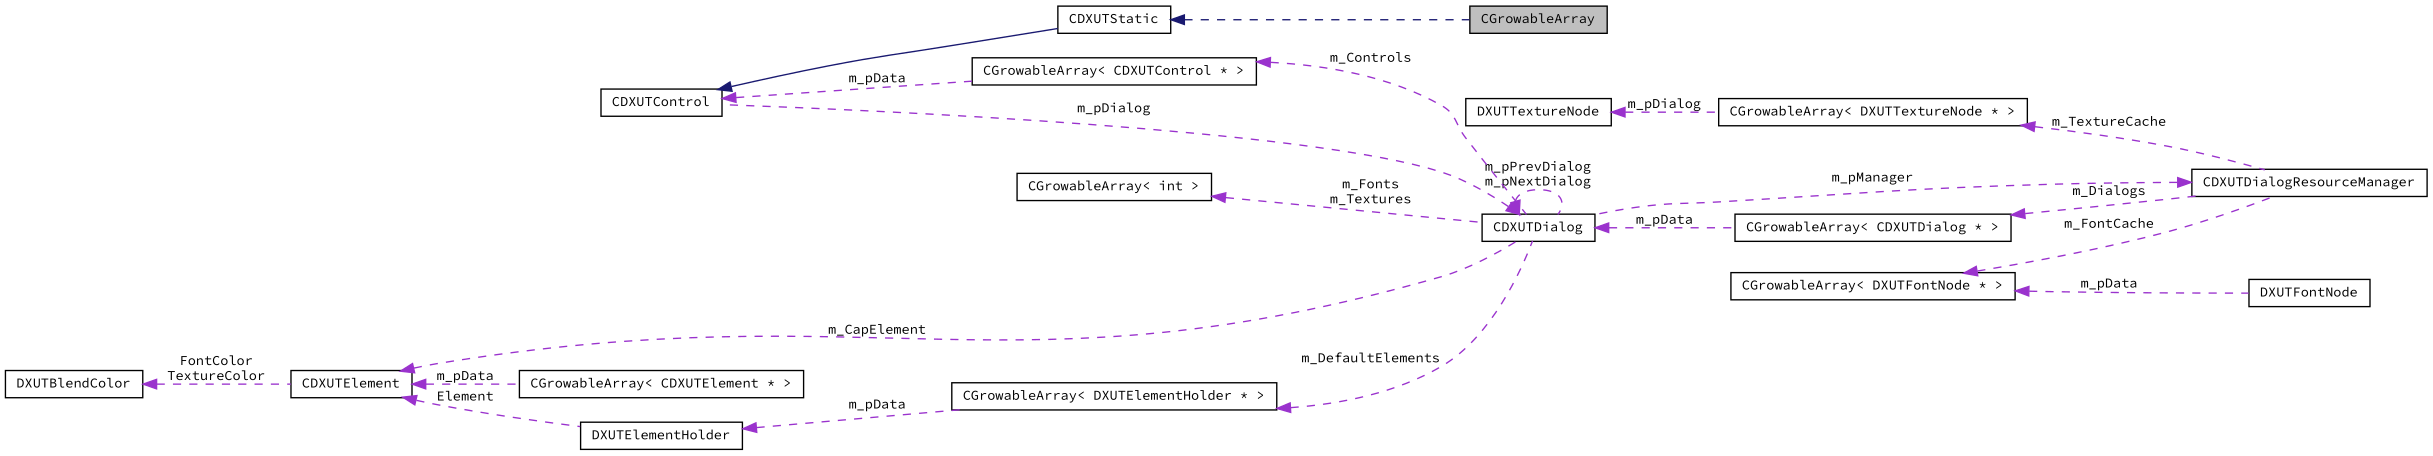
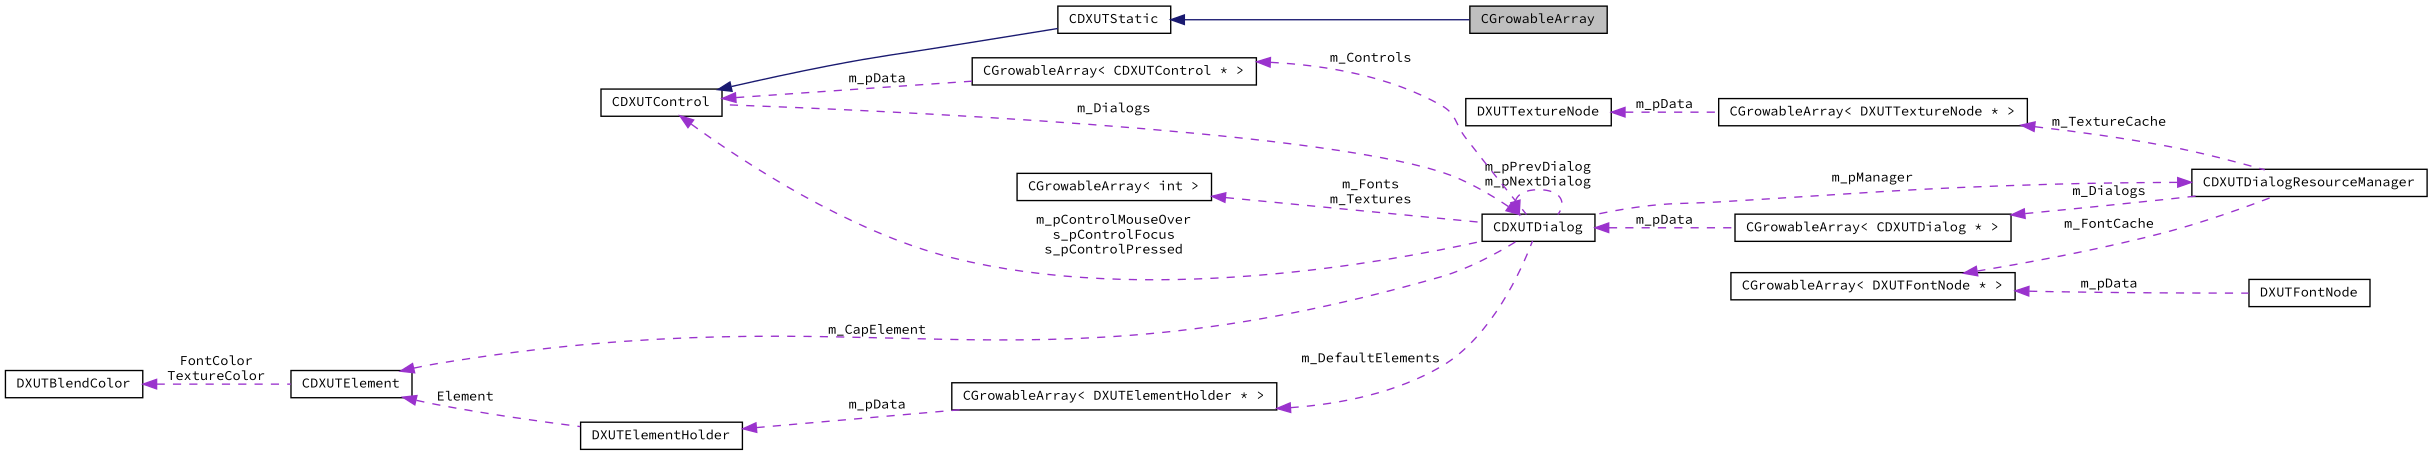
edge "CGrowableArray" -> "CDXUTStatic": style dashed -> solid
edge "CGrowableArray< DXUTTextureNode * >" -> "DXUTTextureNode": label "m_pDialog" -> "m_pData"
edge "CDXUTControl" -> "CDXUTDialog": label "m_pDialog" -> "m_Dialogs"
edge "CDXUTDialog" -> "CDXUTControl": added, label "m_pControlMouseOver s_pControlFocus s_pControlPressed"
node "CGrowableArray< CDXUTElement * >": removed
